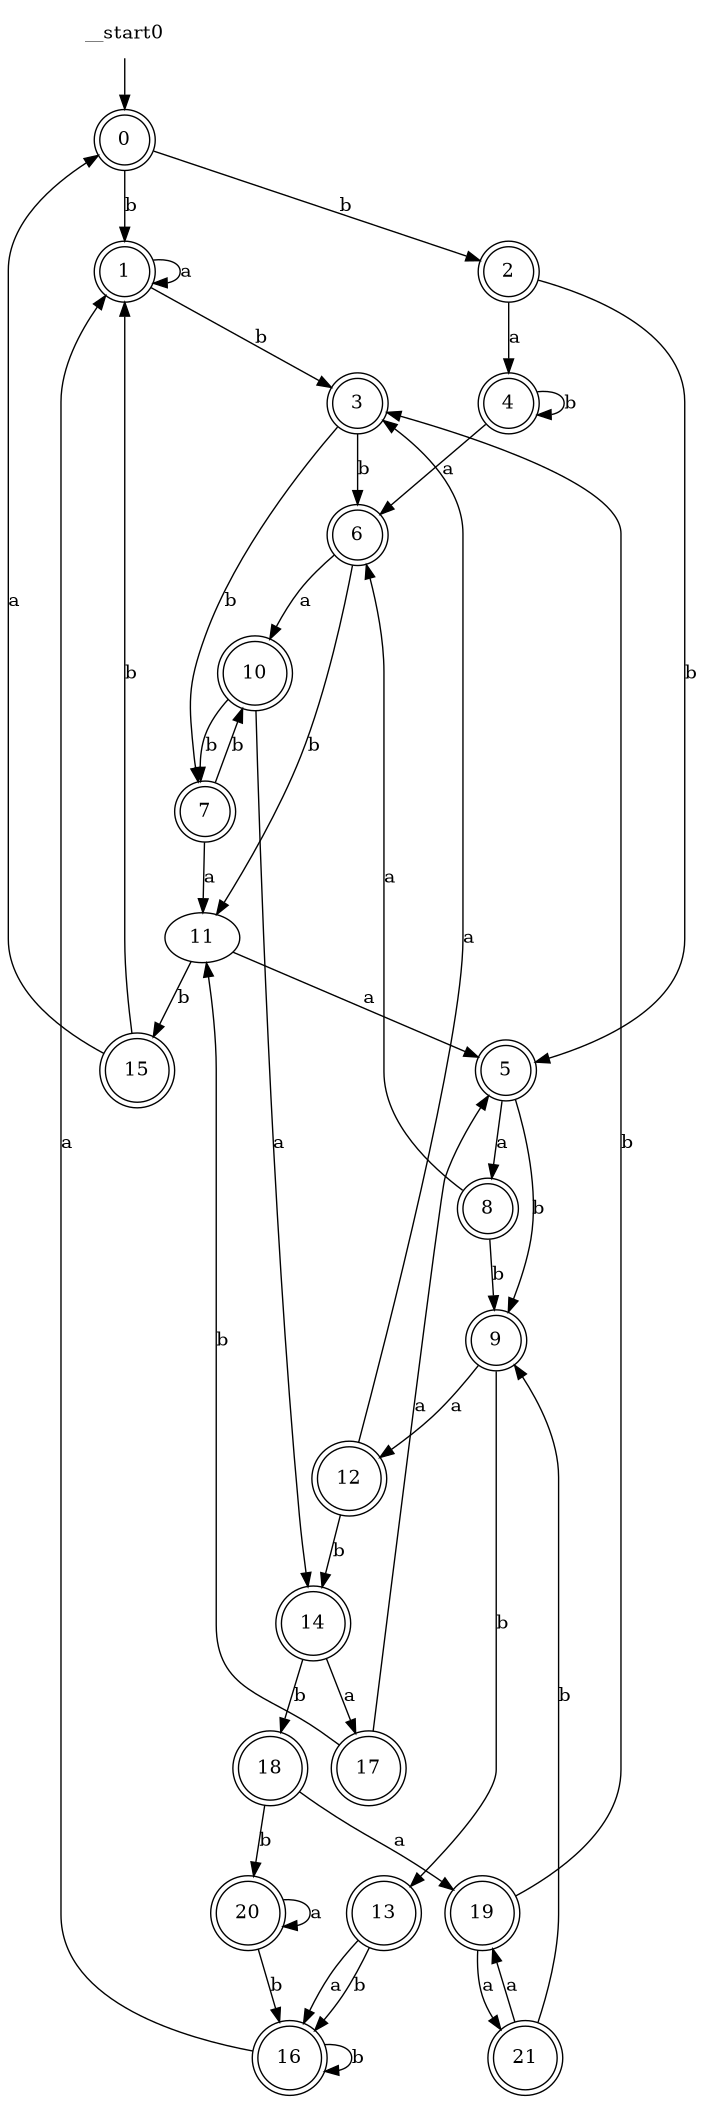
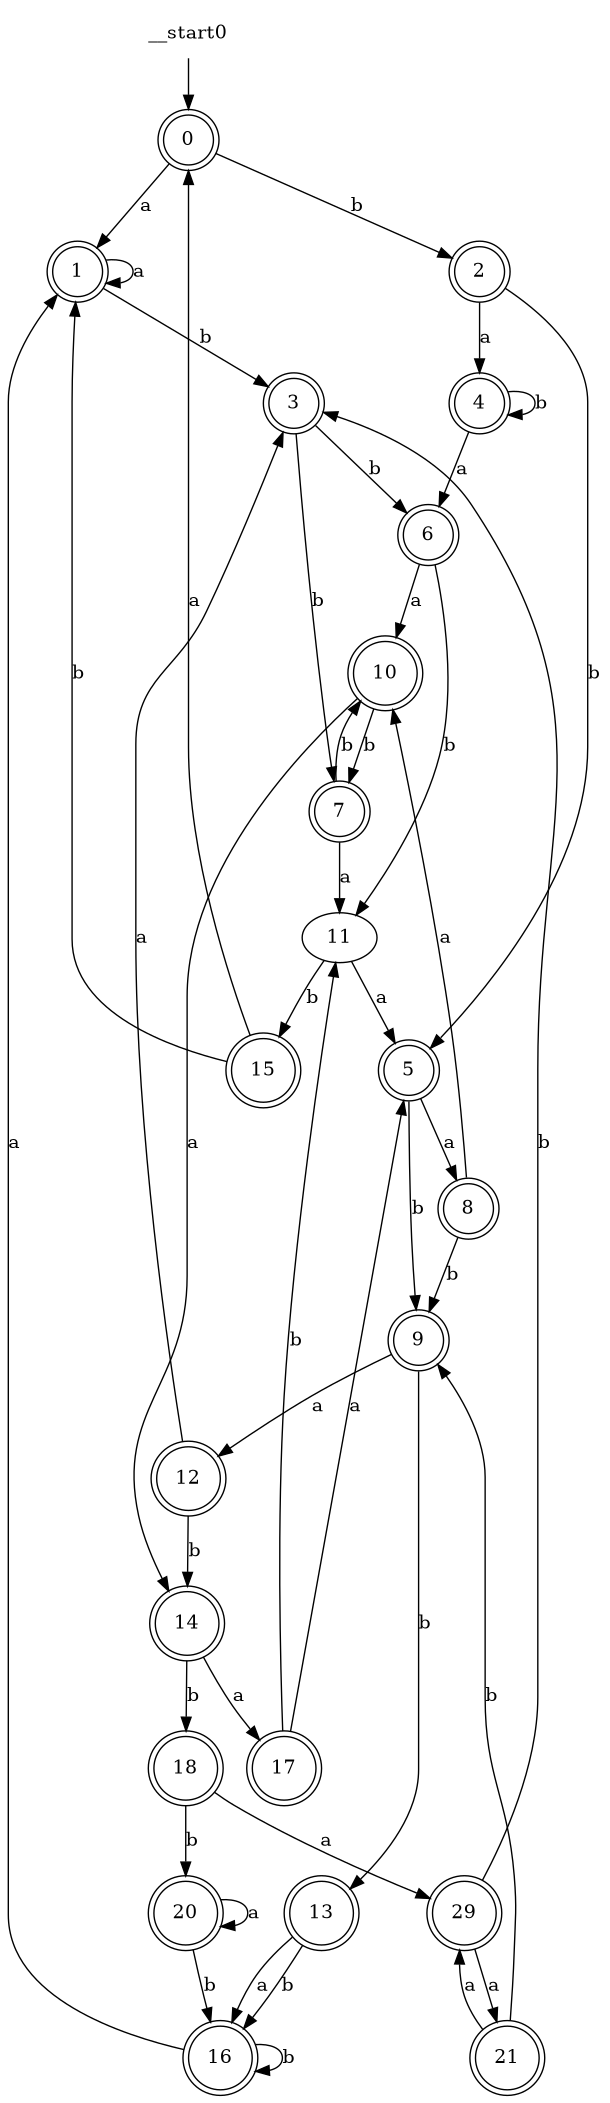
edge "0" -> "1": label "b" -> "a"
edge "8" -> "6": now "8" -> "10"
node "19": label "19" -> "29"
